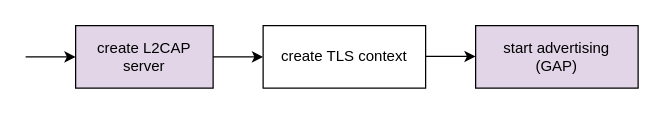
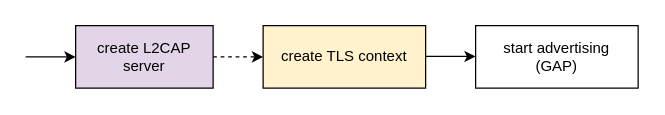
edge "create L2CAP server" -> "create TLS context": style solid -> dashed
node "create TLS context": fillcolor #ffffff -> #fff2cc
node "start advertising (GAP)": fillcolor #e1d5e7 -> #ffffff
